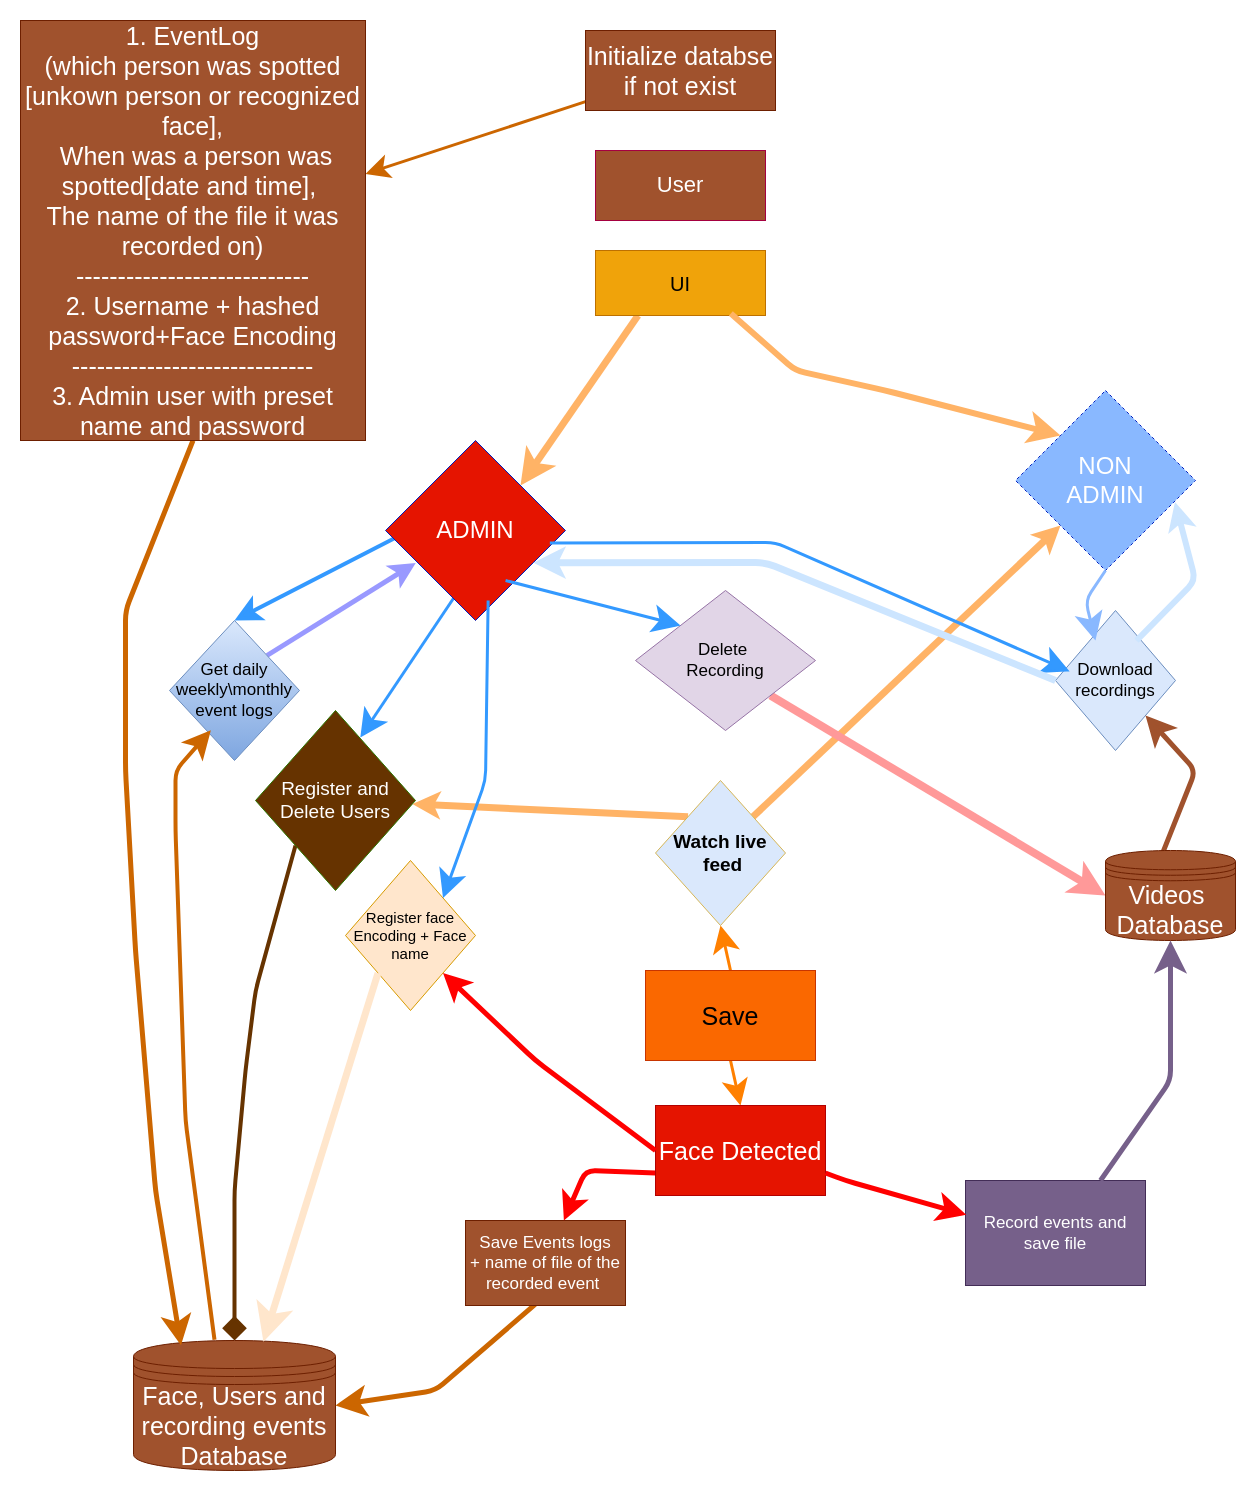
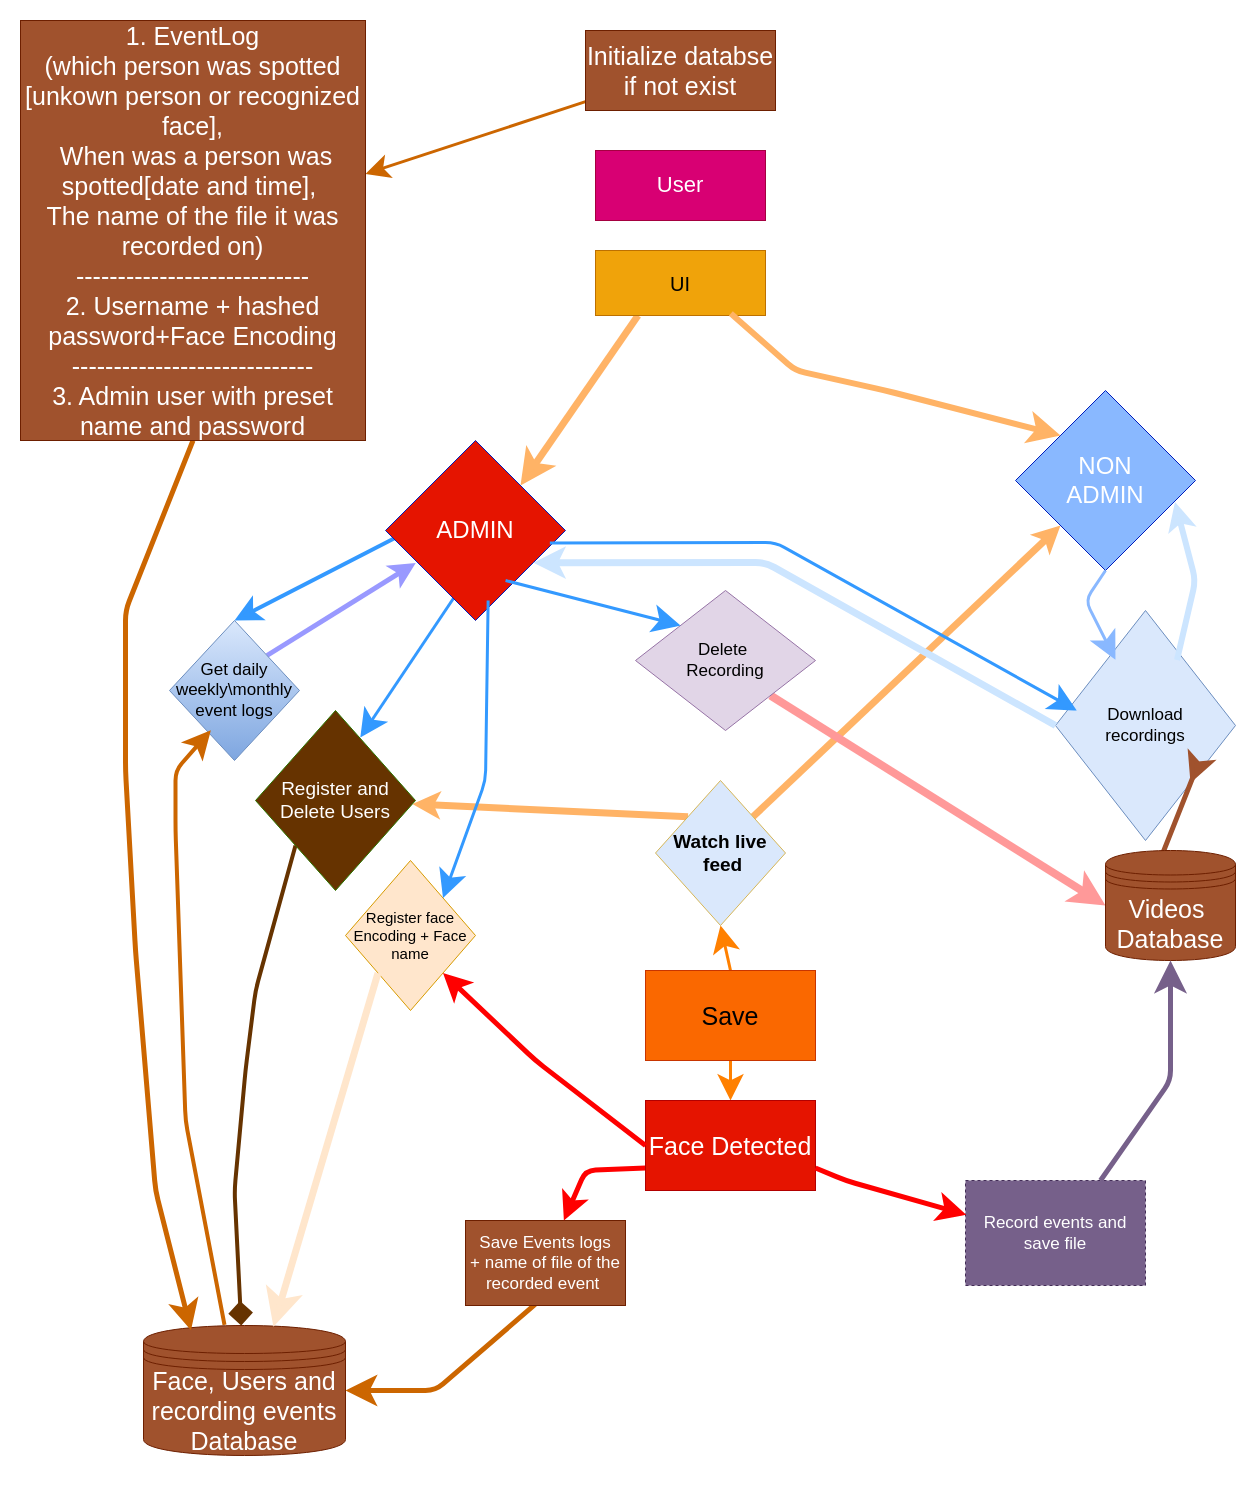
node "User": fillcolor #a0522d -> #d80073
node "NON ADMIN": style dashed -> solid
node "Download recordings": size 120x140 -> 180x230
node "Videos Database": size 130x90 -> 130x110
node "Face Detected": moved (741, 1151) -> (731, 1146)
node "Record events and save file": style solid -> dashed
node "Face, Users and recording events Database": moved (235, 1406) -> (245, 1391)
